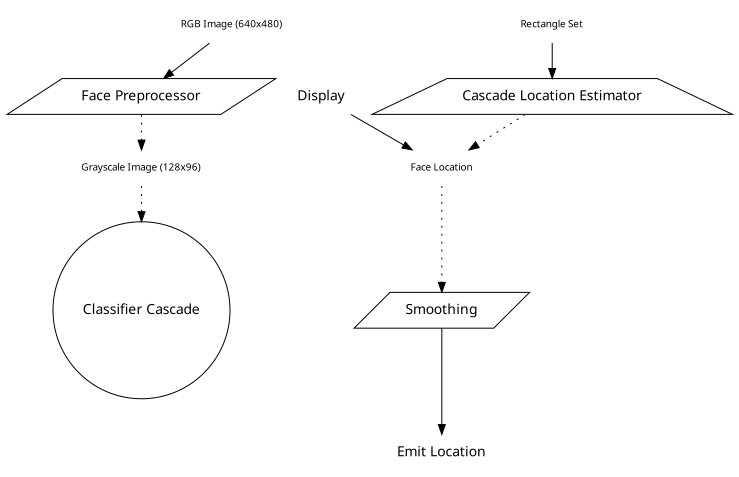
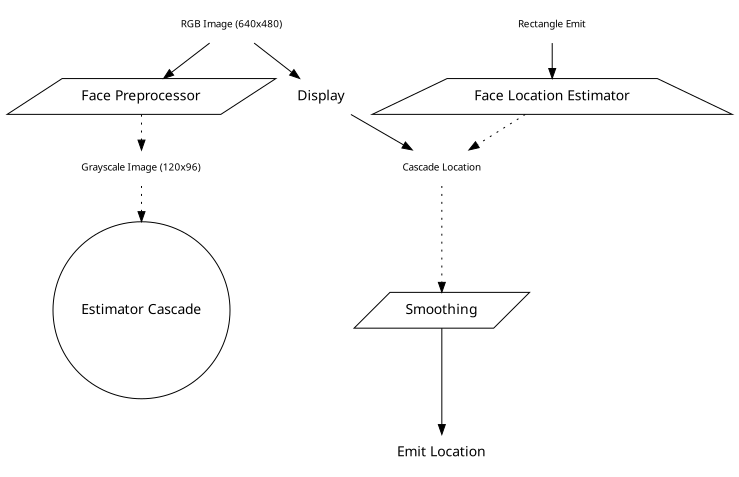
node "Rectangle Set": label "Rectangle Set" -> "Rectangle Emit"
edge "RGB Image (640x480)" -> "Display": added
node "Cascade Location Estimator": label "Cascade Location Estimator" -> "Face Location Estimator"
node "Grayscale Image (128x96)": label "Grayscale Image (128x96)" -> "Grayscale Image (120x96)"
node "Face Location": label "Face Location" -> "Cascade Location"
node "Classifier Cascade": label "Classifier Cascade" -> "Estimator Cascade"
